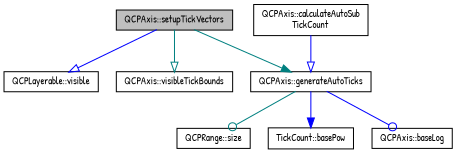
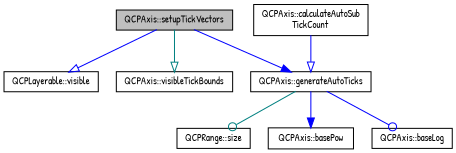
edge "QCPAxis::setupTickVectors" -> "QCPAxis::generateAutoTicks": color teal -> blue
node "TickCount::basePow": label "TickCount::basePow" -> "QCPAxis::basePow"
